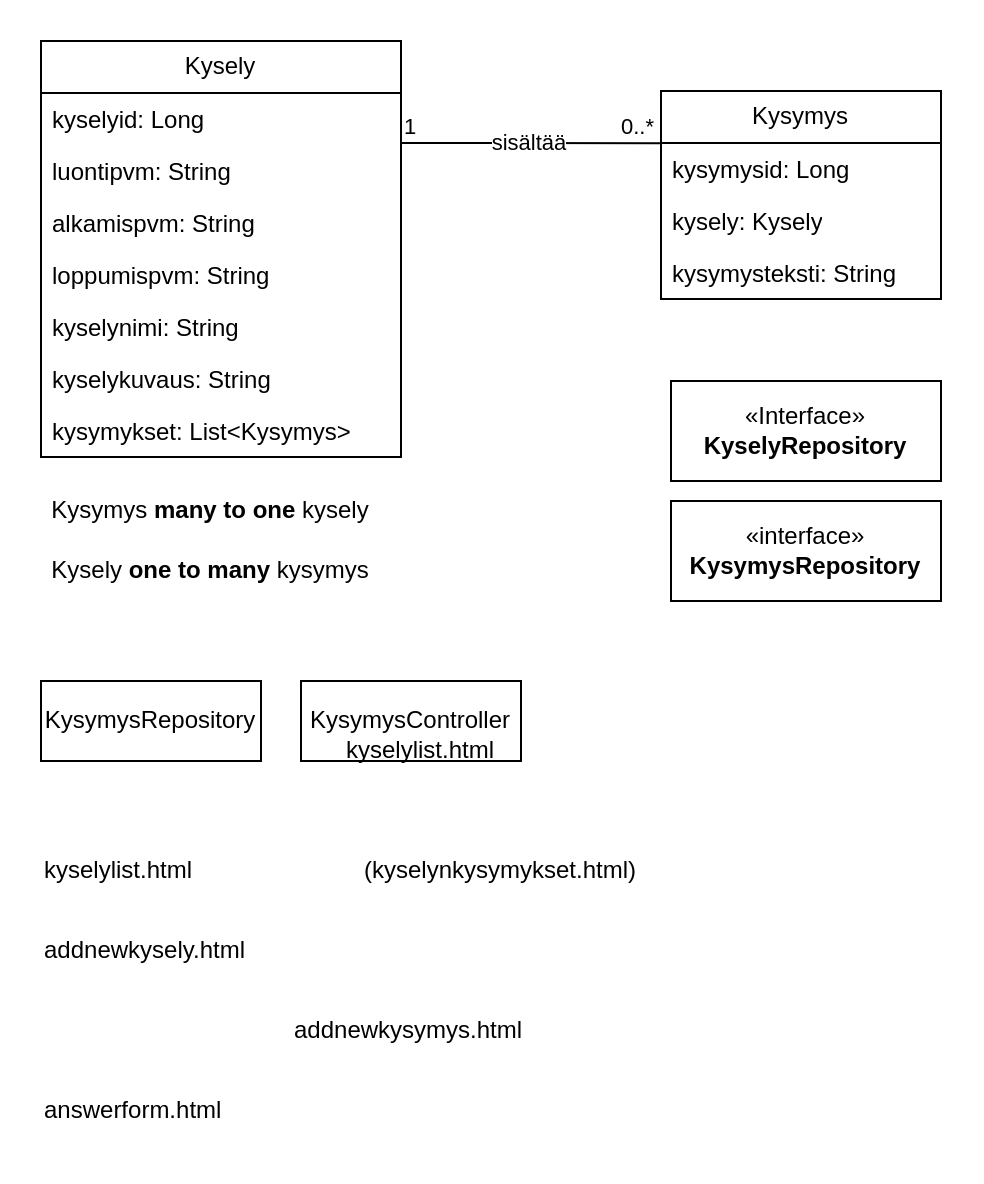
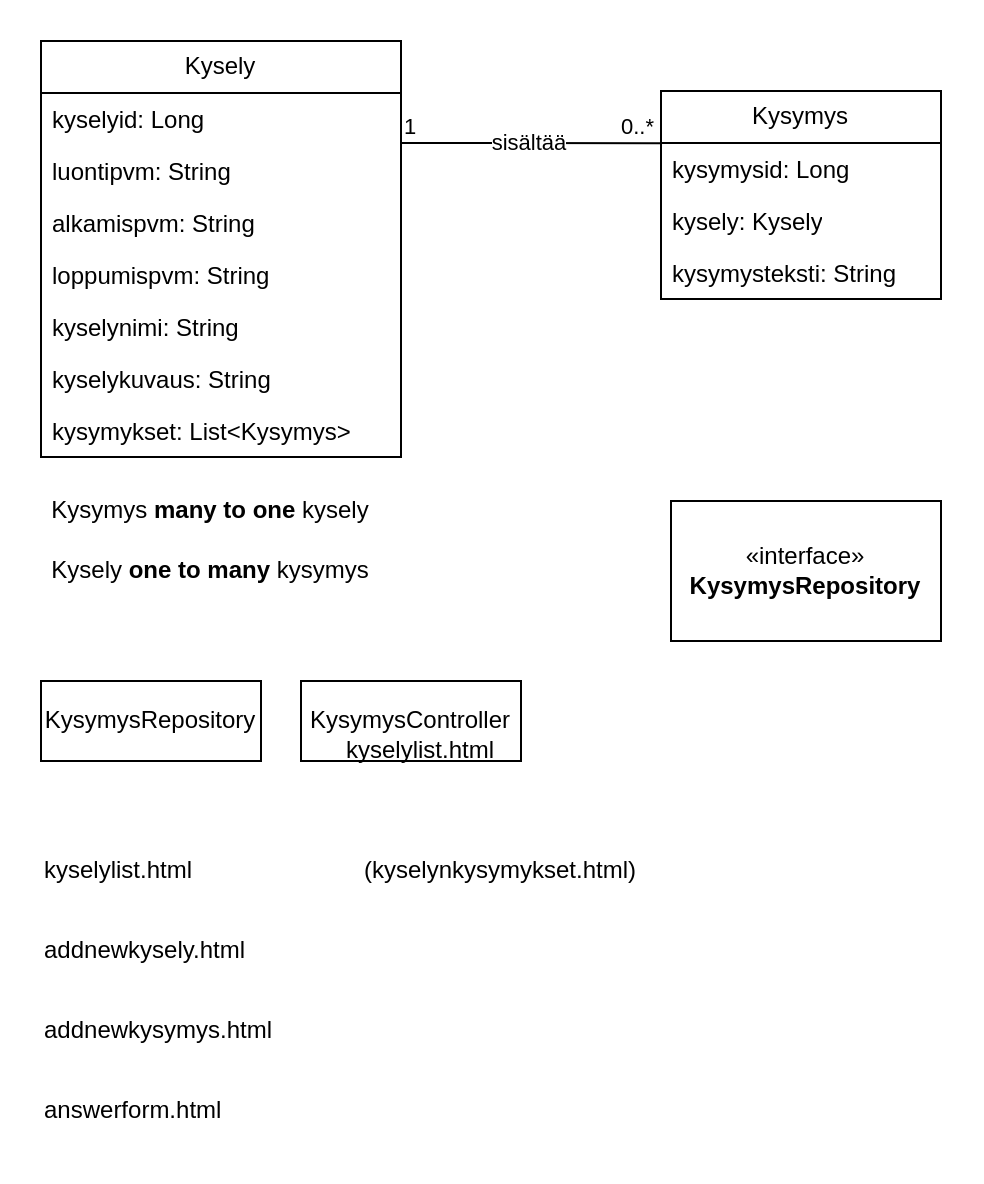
node "«Interface» KyselyRepository": removed
node "«interface» KysymysRepository": size 270x100 -> 270x140
node "addnewkysymys.html": moved (411, 1031) -> (161, 1031)
